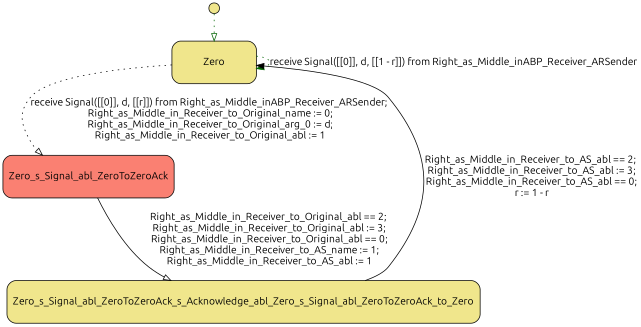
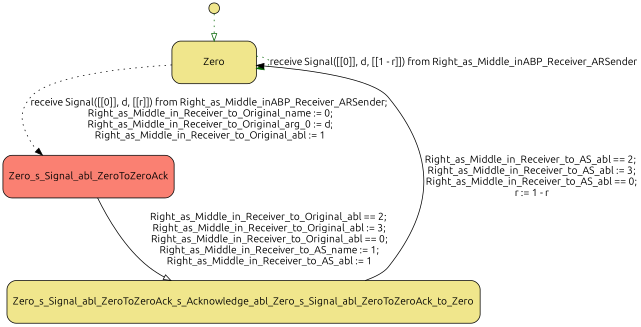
edge "Zero" -> "Zero_s_Signal_abl_ZeroToZeroAck": arrowhead onormal -> normal
